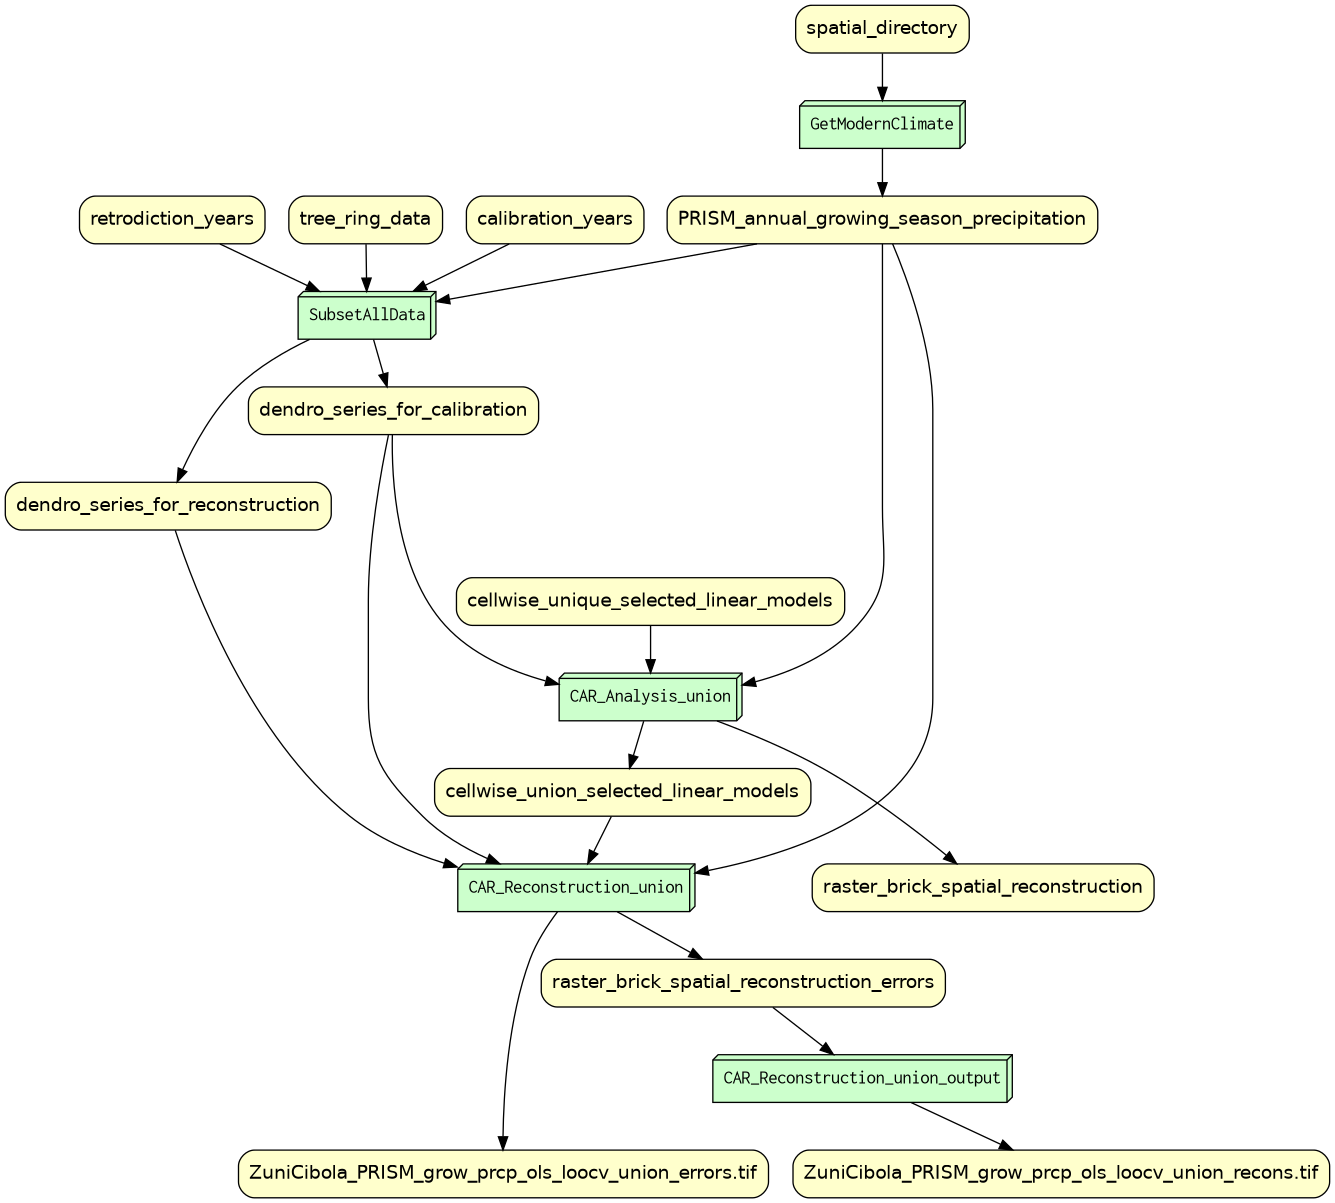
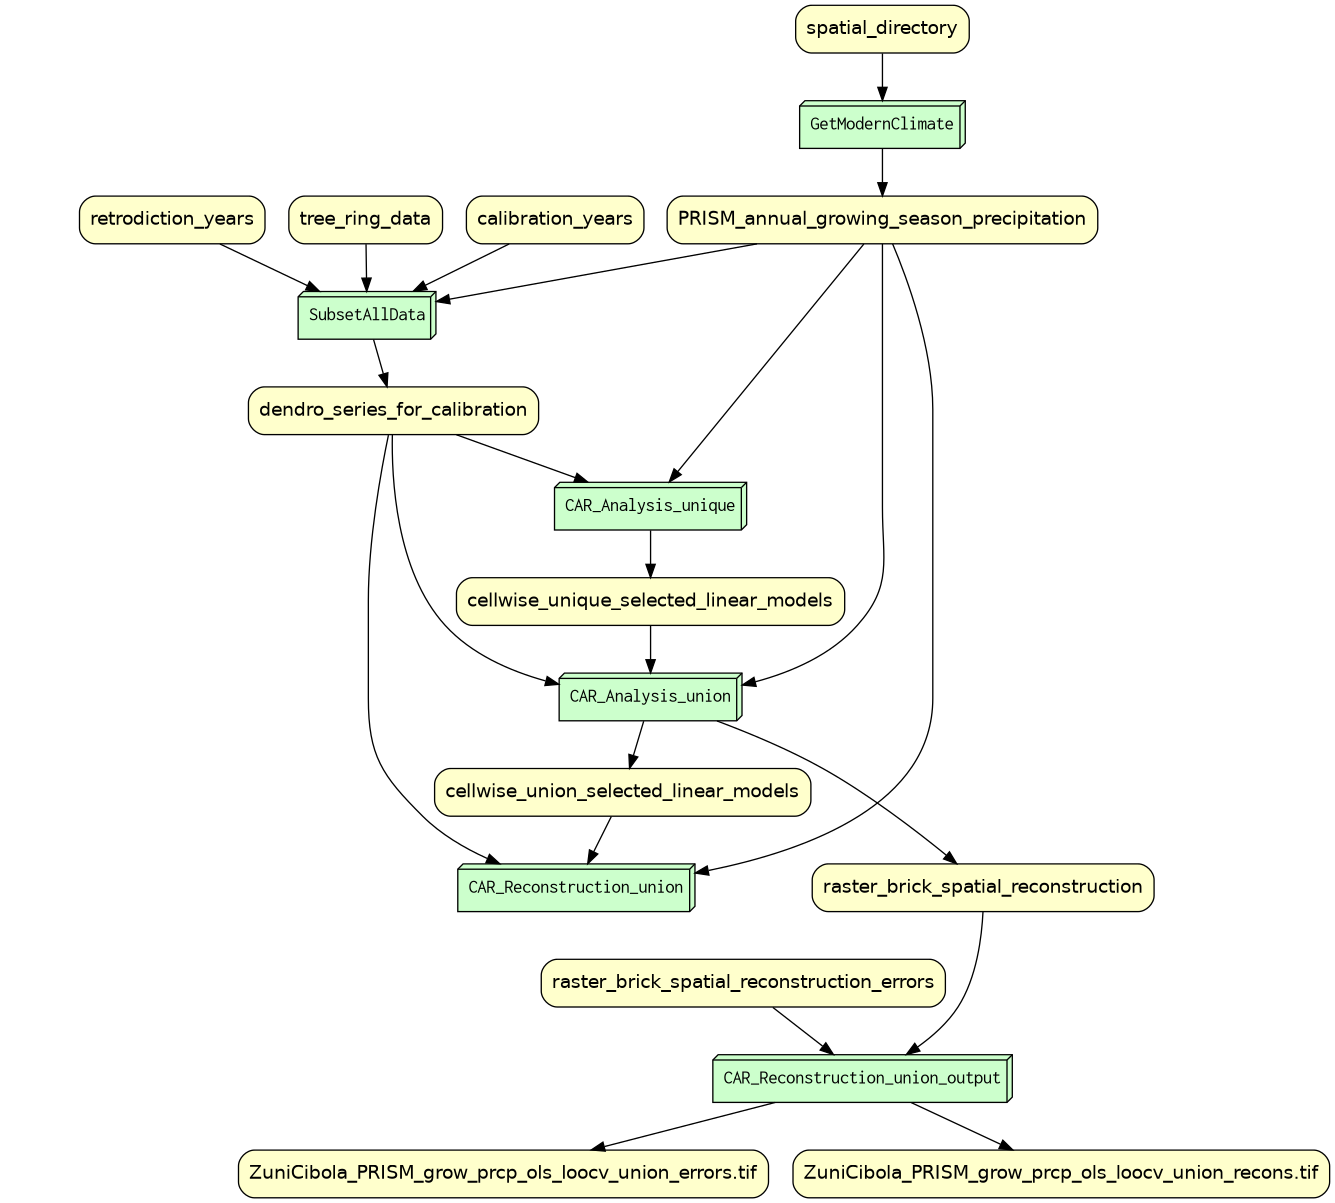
node "dendro_series_for_reconstruction": removed
node "CAR_Analysis_unique": added
edge "CAR_Reconstruction_union" -> "raster_brick_spatial_reconstruction_errors": removed
edge "raster_brick_spatial_reconstruction" -> "CAR_Reconstruction_union_output": added
edge "CAR_Reconstruction_union" -> "ZuniCibola_PRISM_grow_prcp_ols_loocv_union_errors.tif": now "CAR_Reconstruction_union_output" -> "ZuniCibola_PRISM_grow_prcp_ols_loocv_union_errors.tif"
